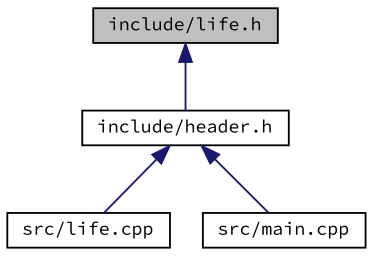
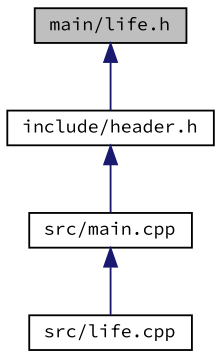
node "include/life.h": label "include/life.h" -> "main/life.h"
edge "src/life.cpp" -> "include/header.h": now "src/life.cpp" -> "src/main.cpp"
